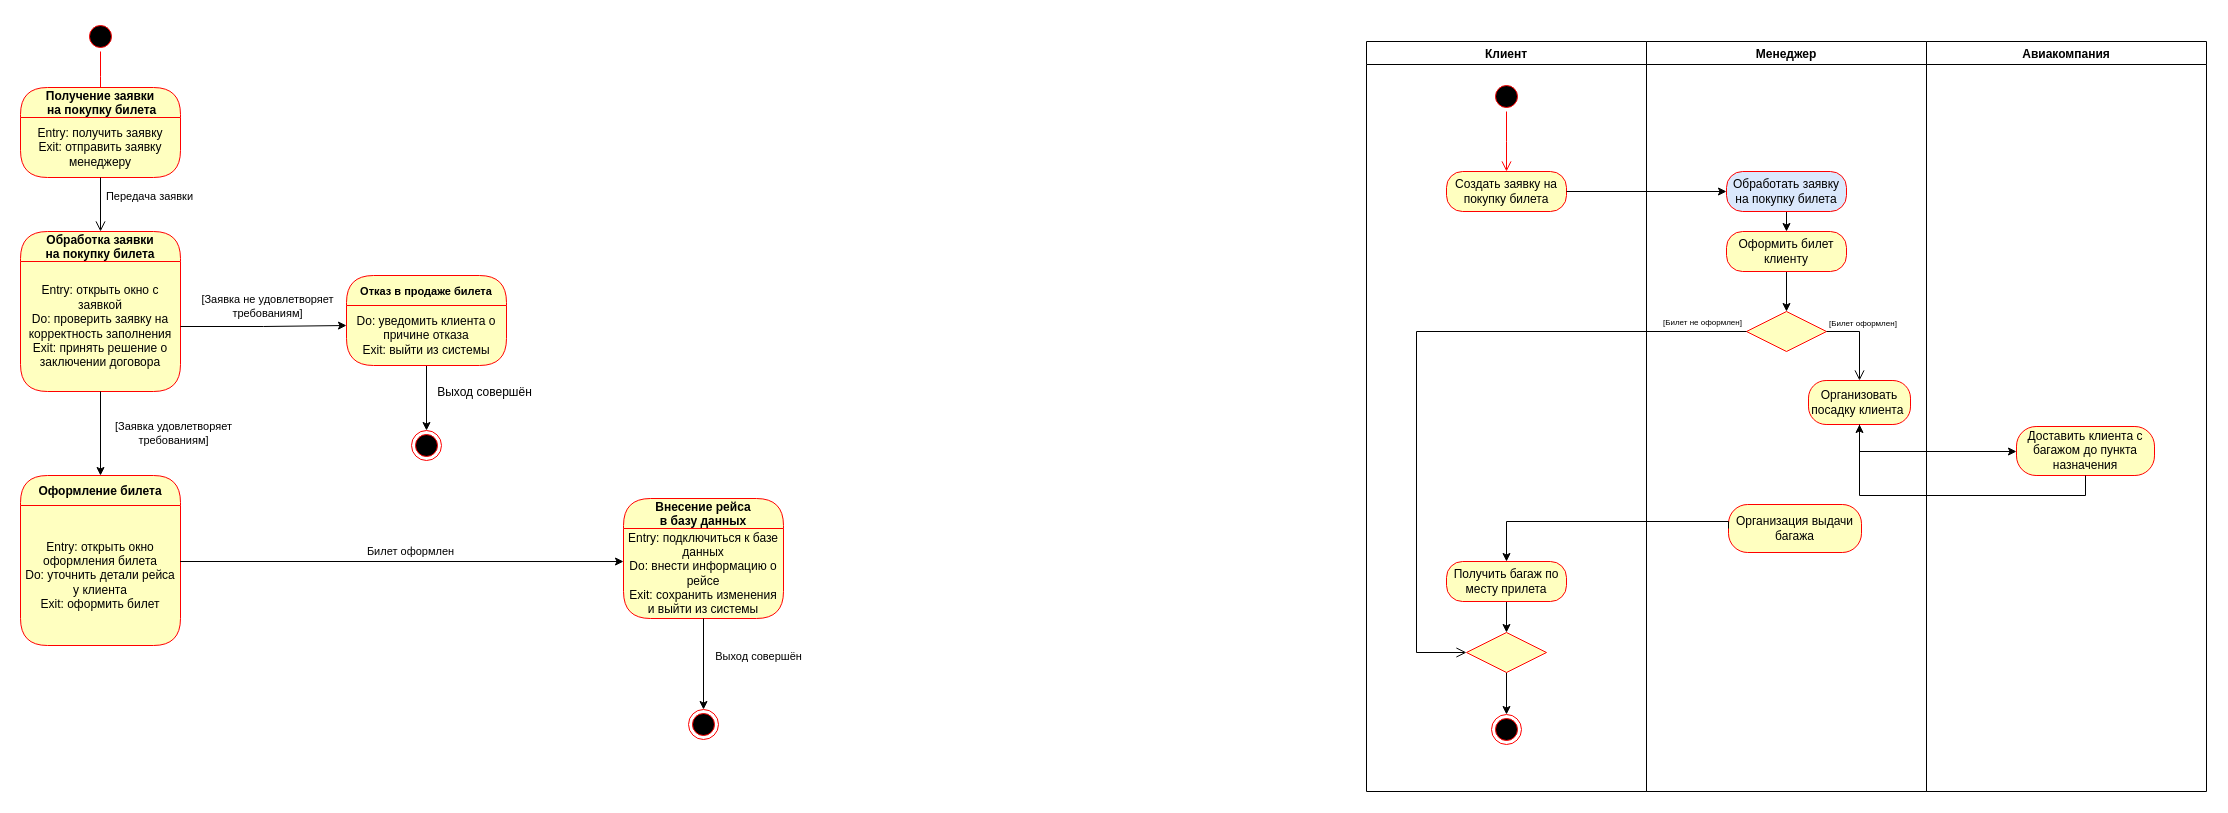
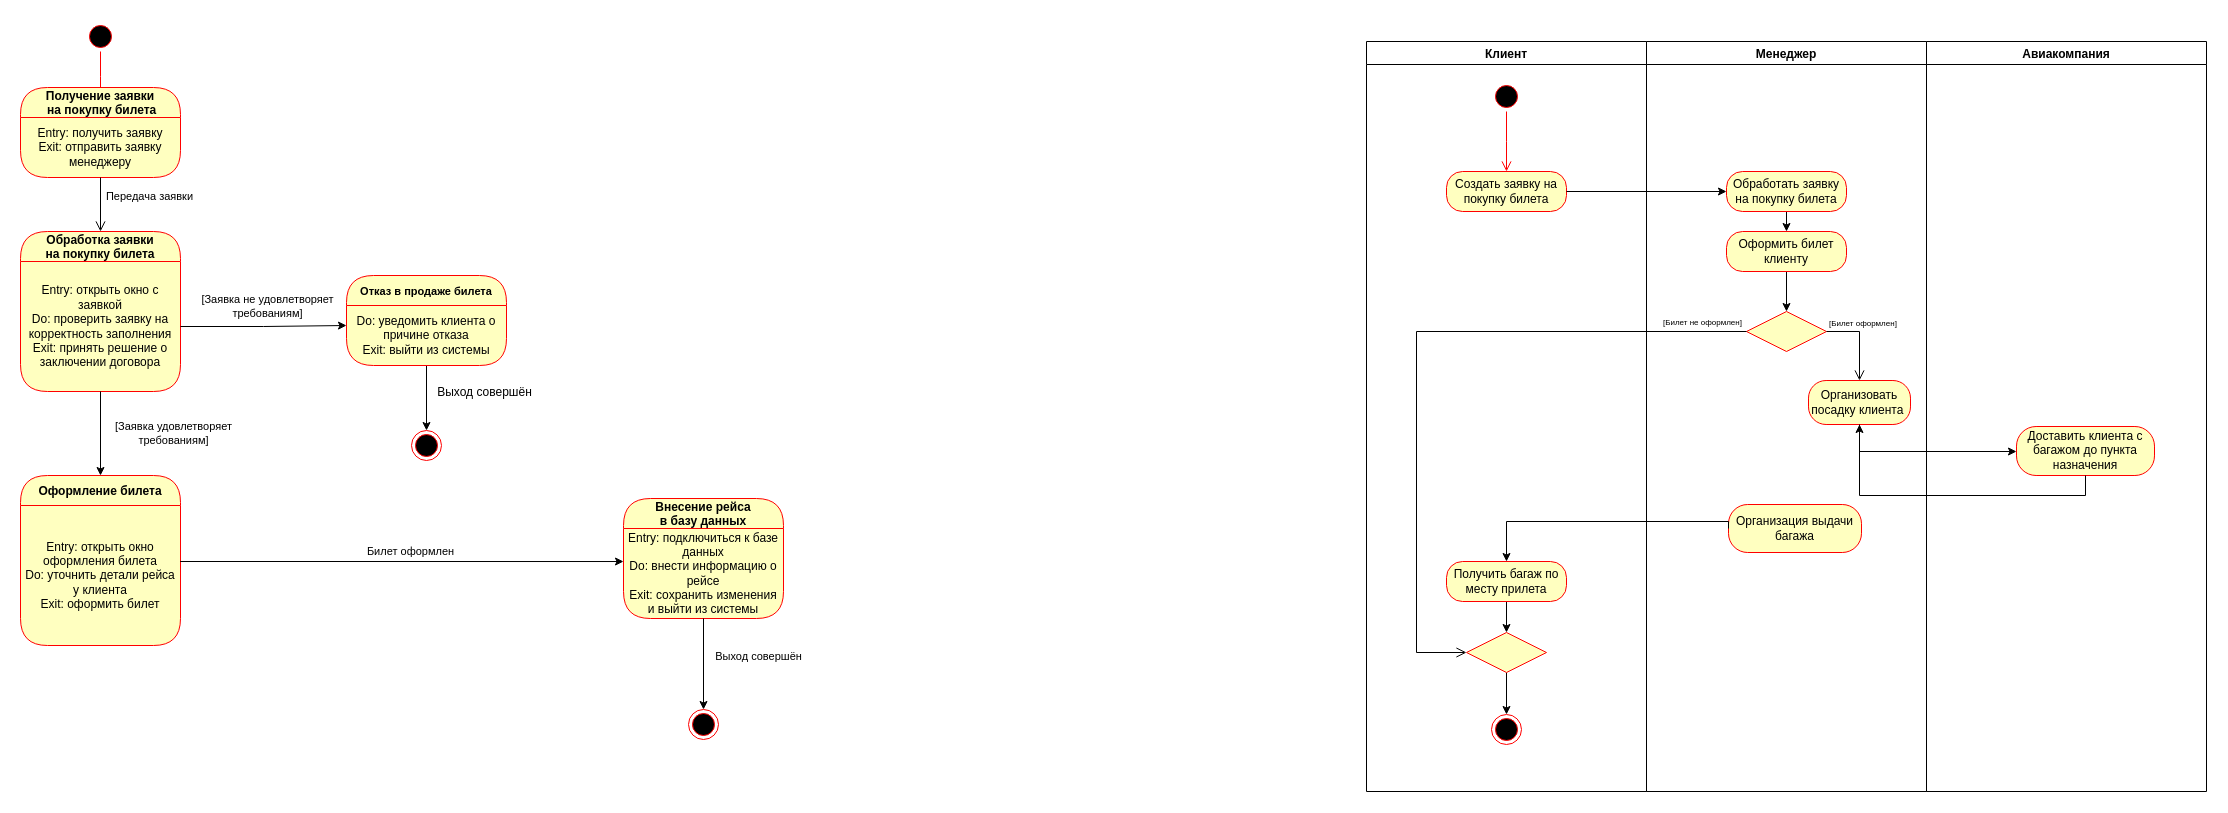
node "Обработать заявку на покупку билета": fillcolor #dae8fc -> #ffffc0
